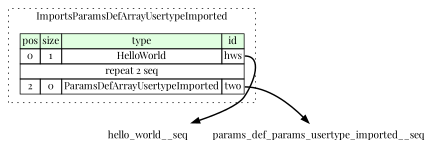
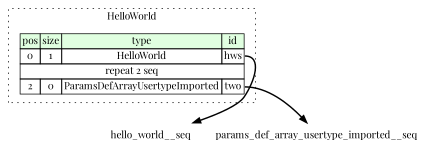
cluster "ImportsParamsDefArrayUsertypeImported": label "ImportsParamsDefArrayUsertypeImported" -> "HelloWorld"
node "params_def_params_usertype_imported__seq": label "params_def_params_usertype_imported__seq" -> "params_def_array_usertype_imported__seq"
